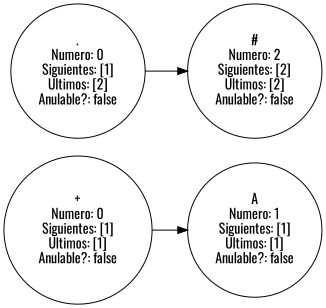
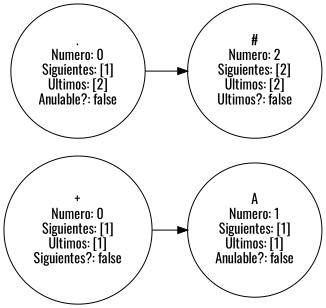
node "# Numero: 2 Siguientes: [2] Ultimos: [2] Anulable?: false": label "# Numero: 2 Siguientes: [2] Ultimos: [2] Anulable?: false" -> "# Numero: 2 Siguientes: [2] Ultimos: [2] Ultimos?: false"
node "+ Numero: 0 Siguientes: [1] Ultimos: [1] Anulable?: false": label "+ Numero: 0 Siguientes: [1] Ultimos: [1] Anulable?: false" -> "+ Numero: 0 Siguientes: [1] Ultimos: [1] Siguientes?: false"
